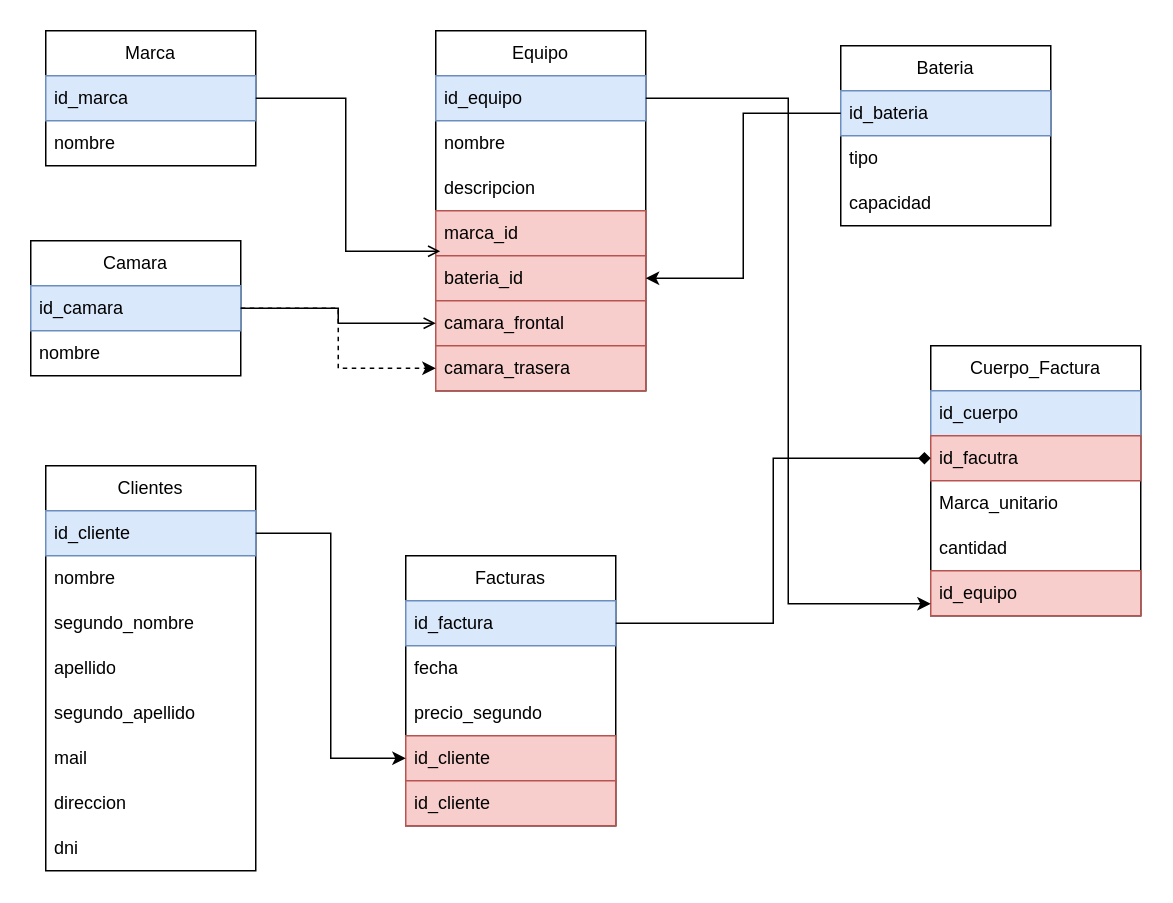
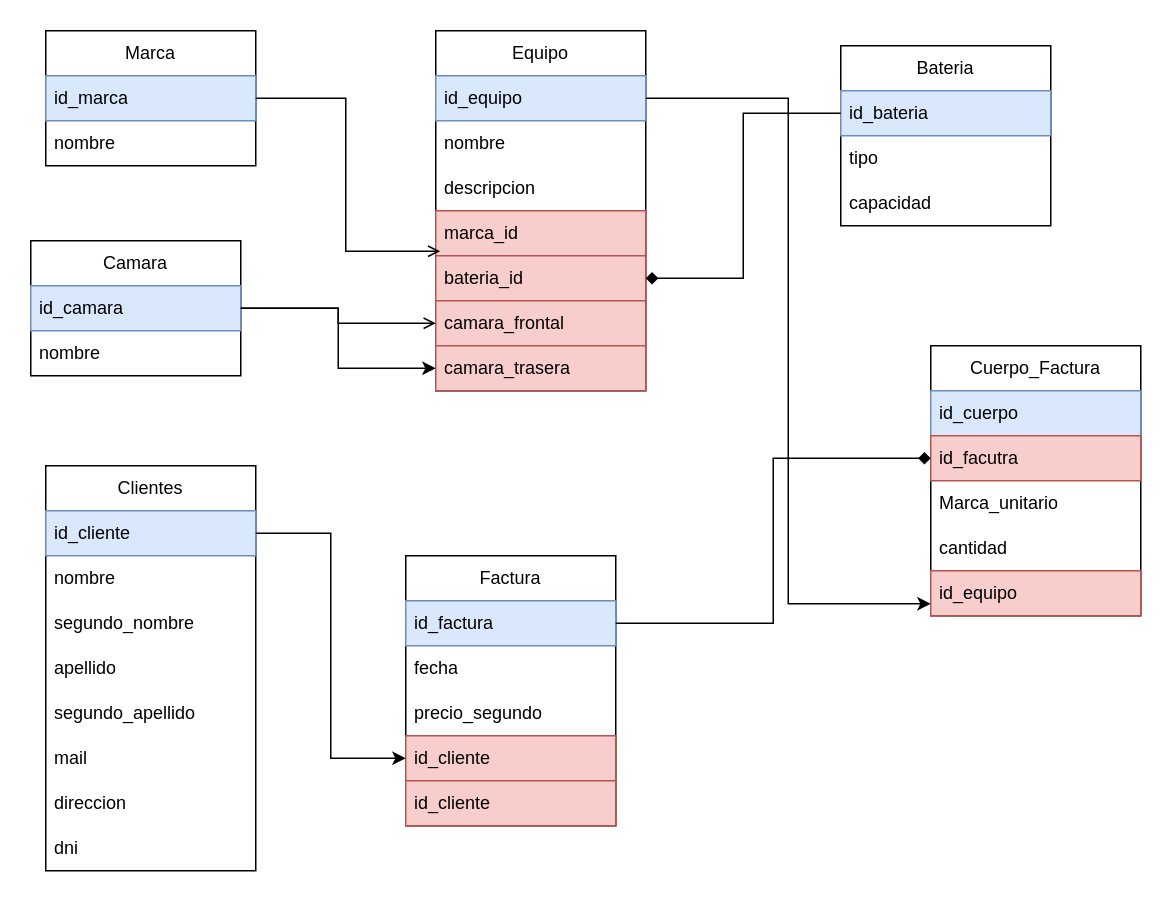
edge "id_bateria" -> "bateria_id": arrowhead classic -> diamond
edge "id_camara" -> "camara_trasera": style dashed -> solid
node "Facturas": label "Facturas" -> "Factura"
